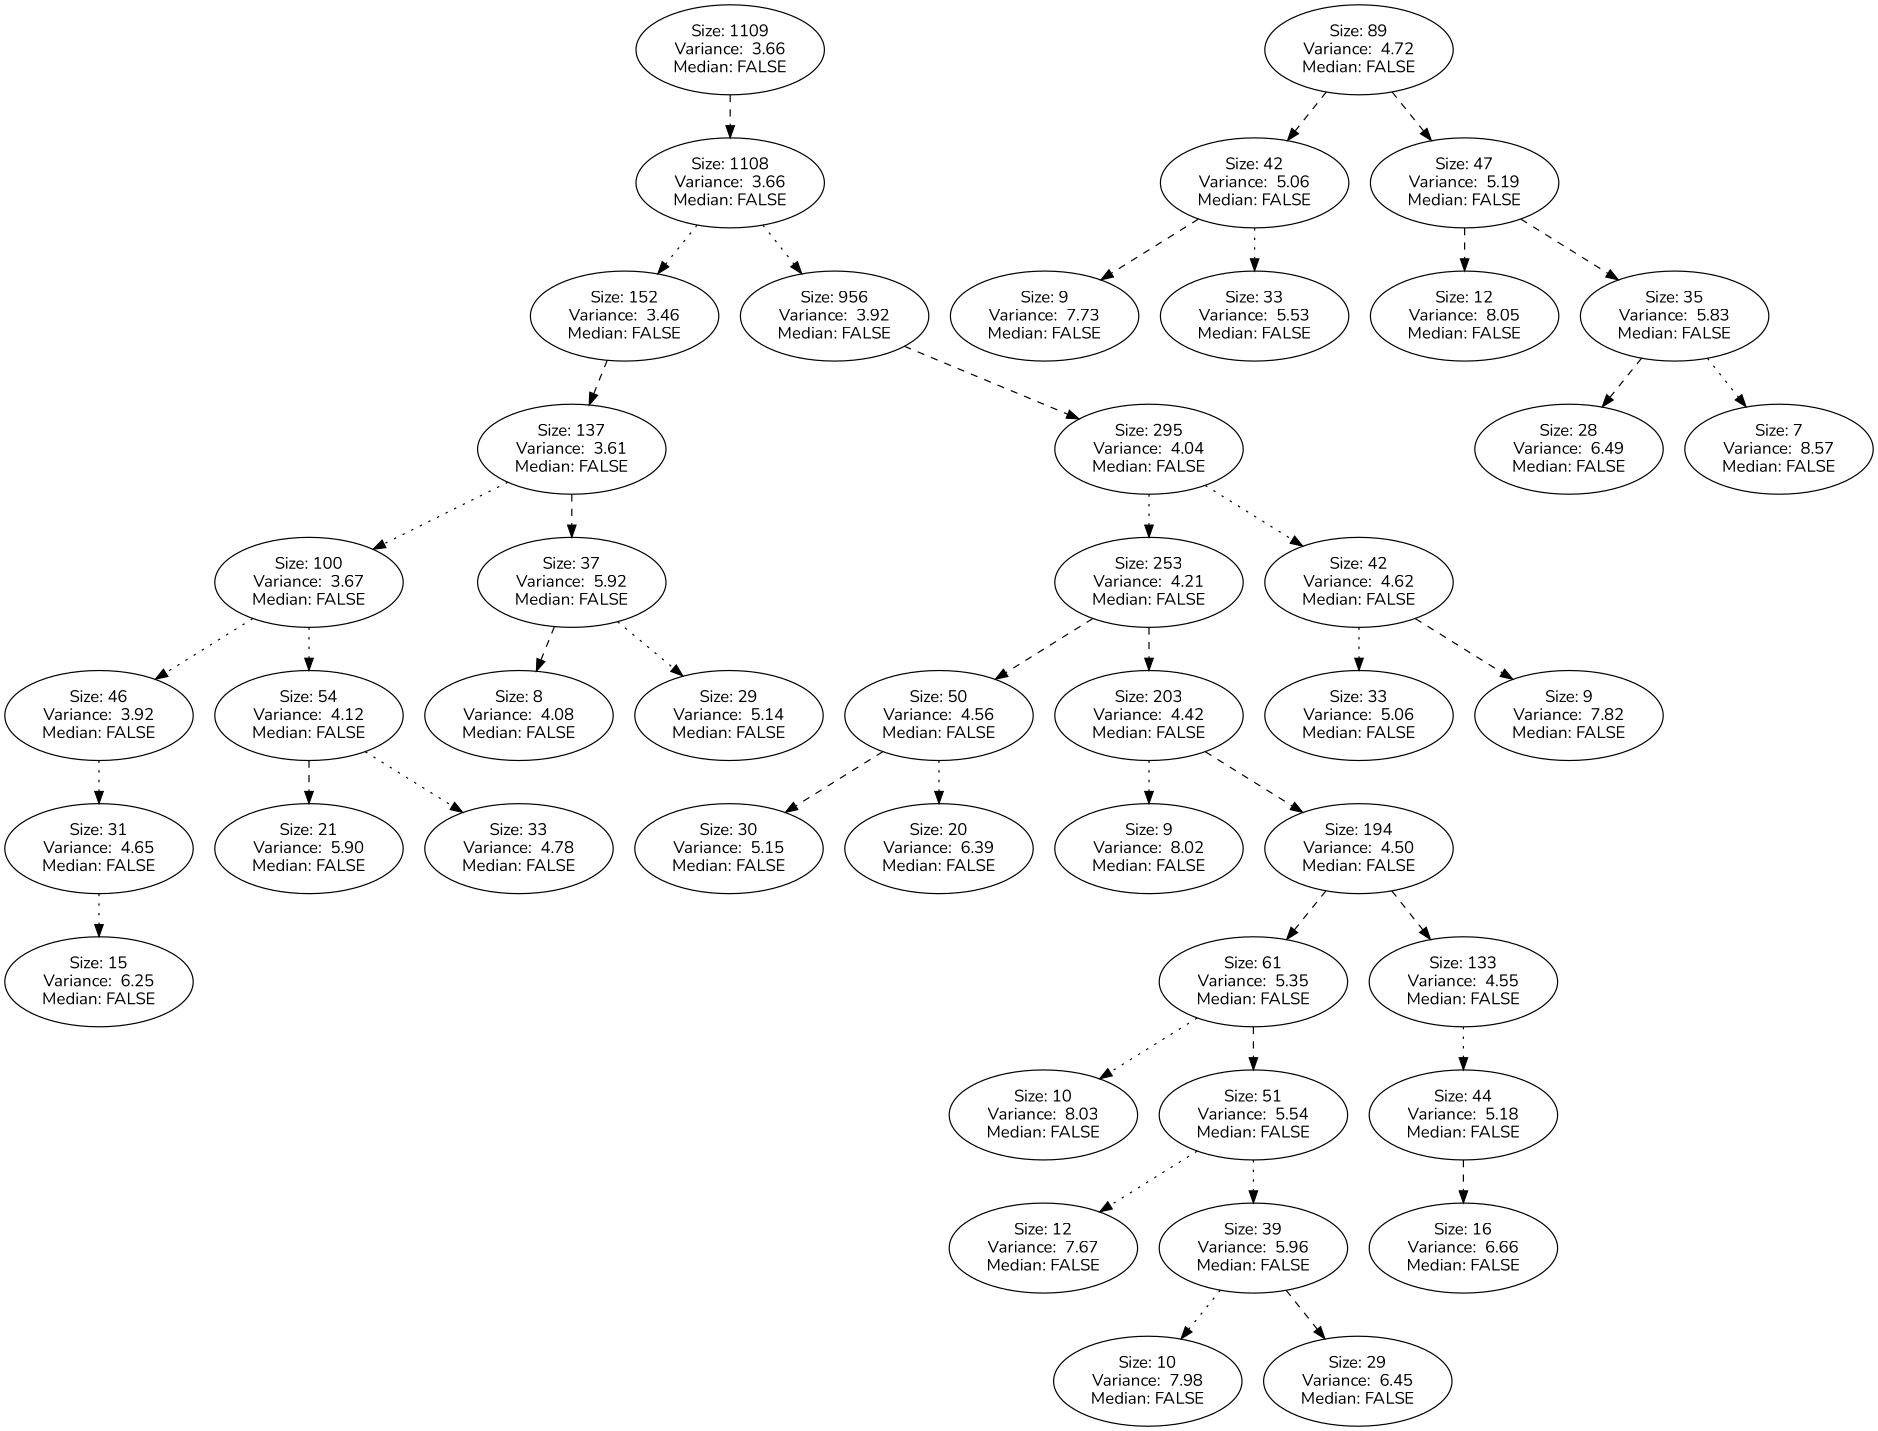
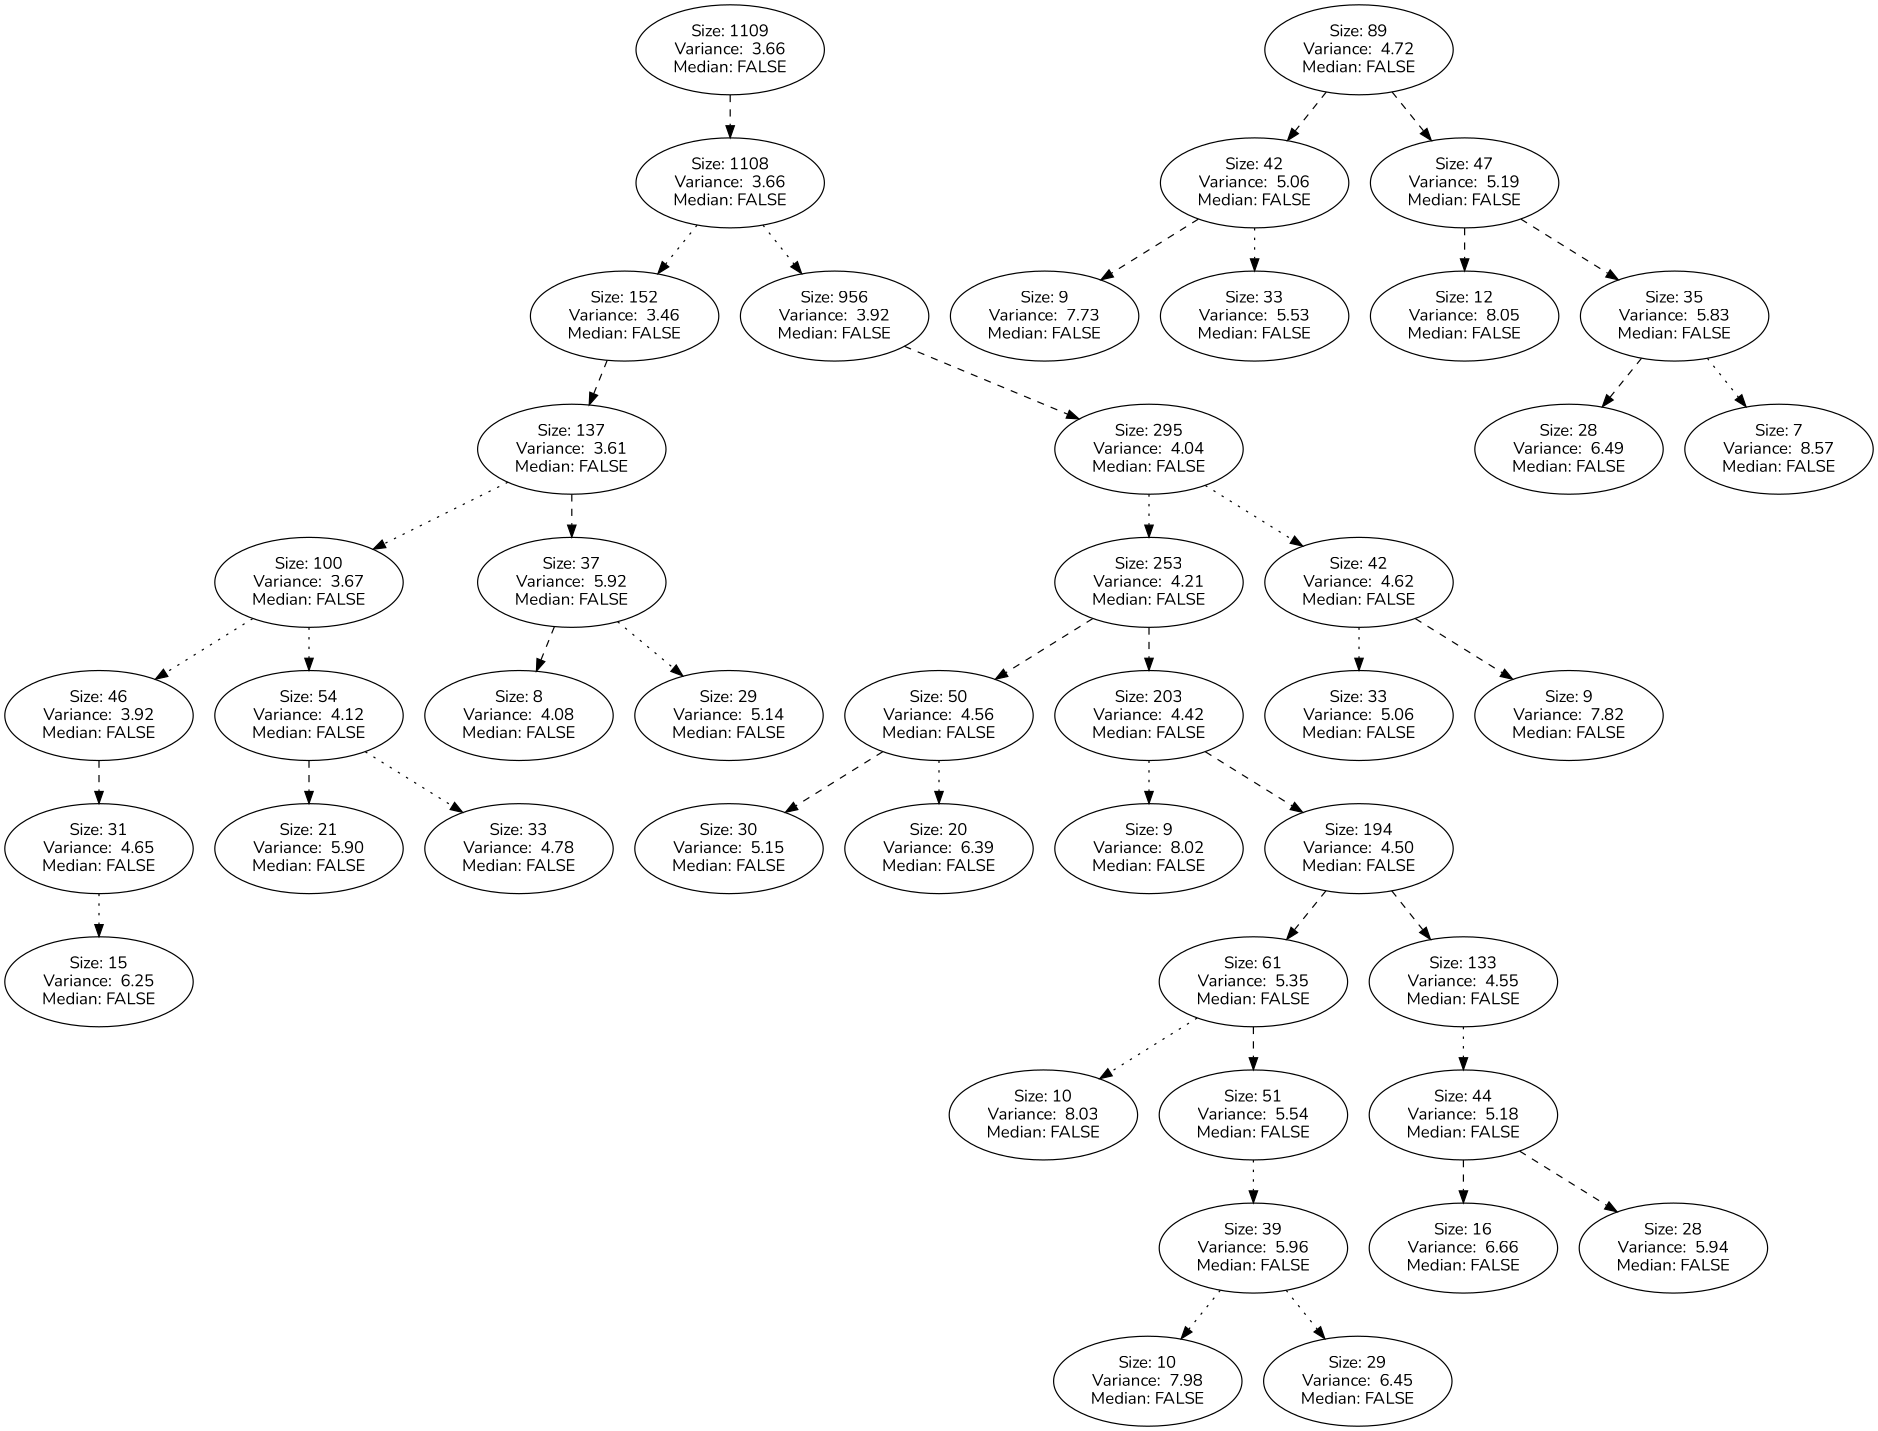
edge "Size: 46 Variance:  3.92 Median: FALSE" -> "Size: 31 Variance:  4.65 Median: FALSE": style dotted -> dashed
node "Size: 12 Variance:  7.67 Median: FALSE": removed
node "Size: 28 Variance:  5.94 Median: FALSE": added
edge "Size: 39 Variance:  5.96 Median: FALSE" -> "Size: 29 Variance:  6.45 Median: FALSE": style dashed -> dotted
